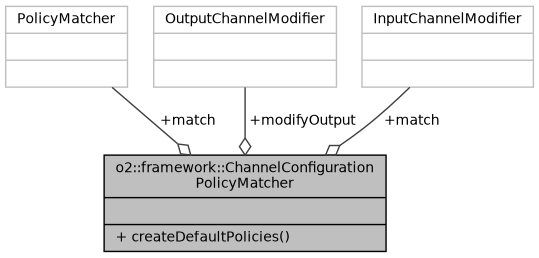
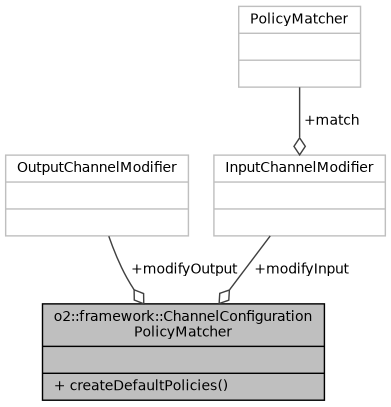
edge "PolicyMatcher" -> "o2::framework::ChannelConfiguration": now "PolicyMatcher" -> "InputChannelModifier"
edge "InputChannelModifier" -> "o2::framework::ChannelConfiguration": label " +match" -> " +modifyInput"
